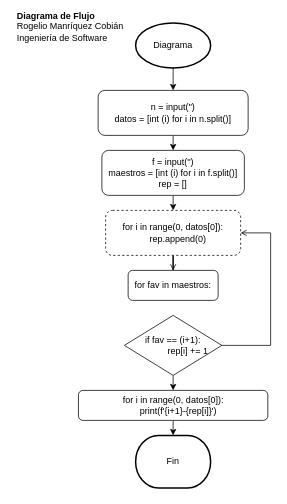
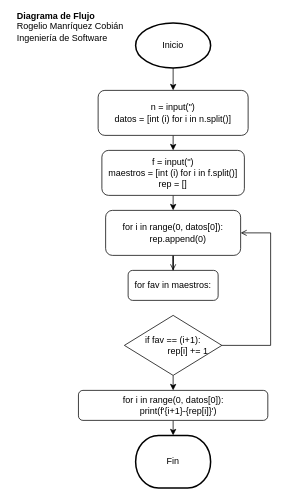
node "Diagrama": label "Diagrama" -> "Inicio"
node "for i in range(0, datos[0]): rep.append(0)": style dashed -> solid
